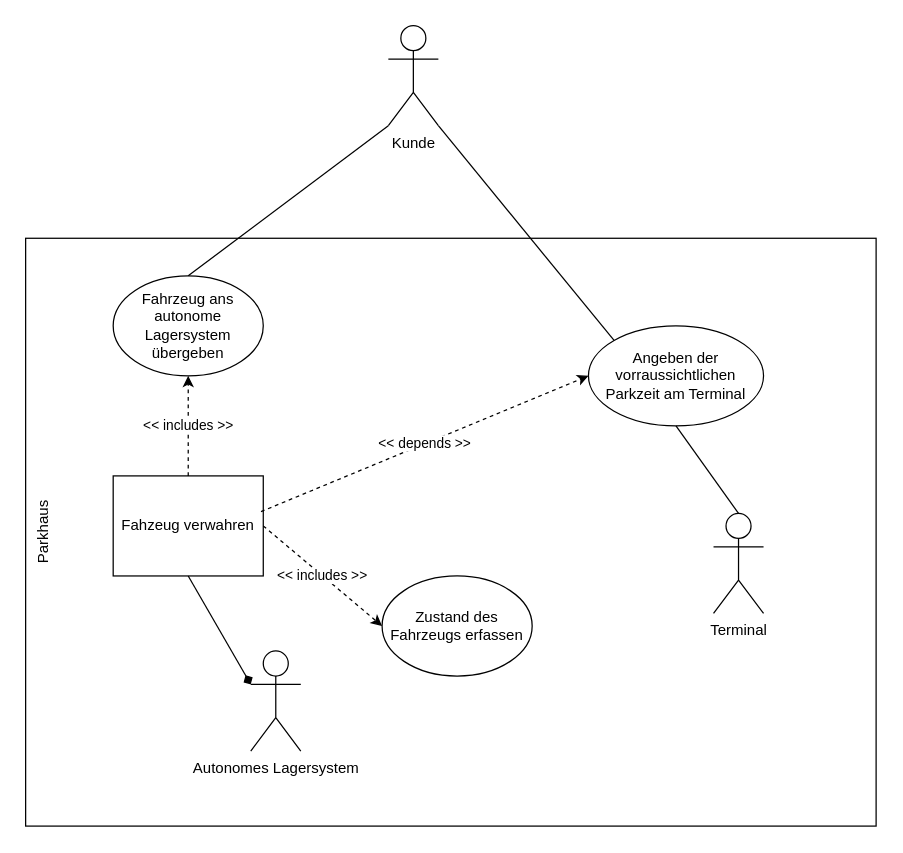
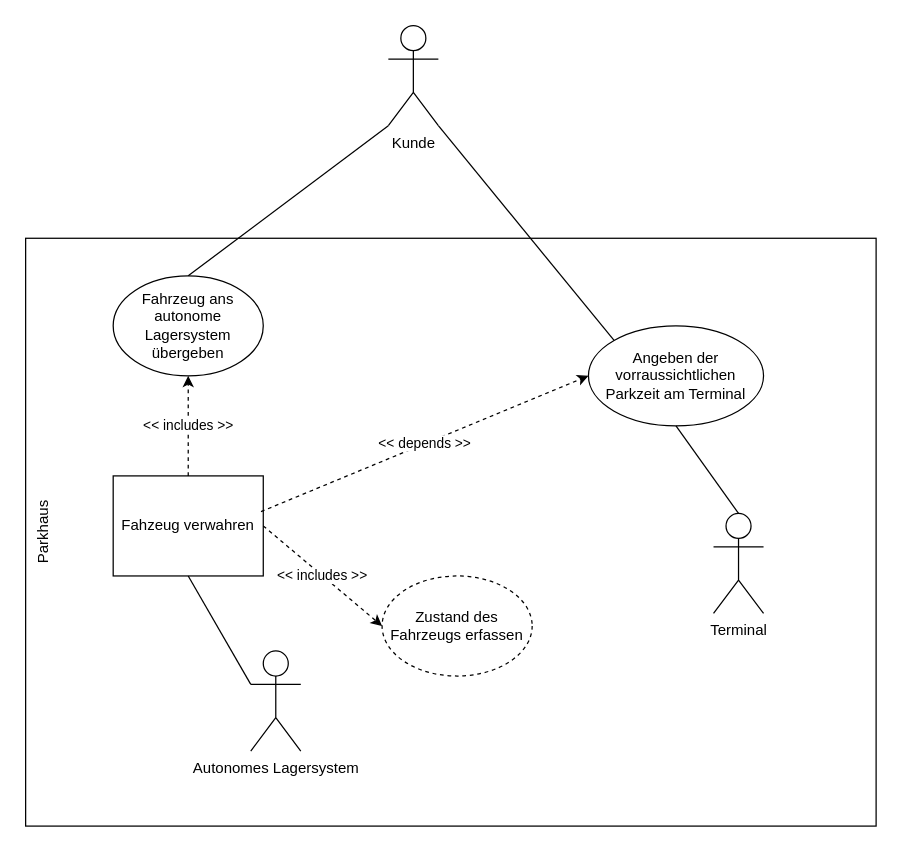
node "Zustand des Fahrzeugs erfassen": style solid -> dashed
edge "Fahzeug verwahren" -> "Autonomes Lagersystem": arrowhead diamond -> none
